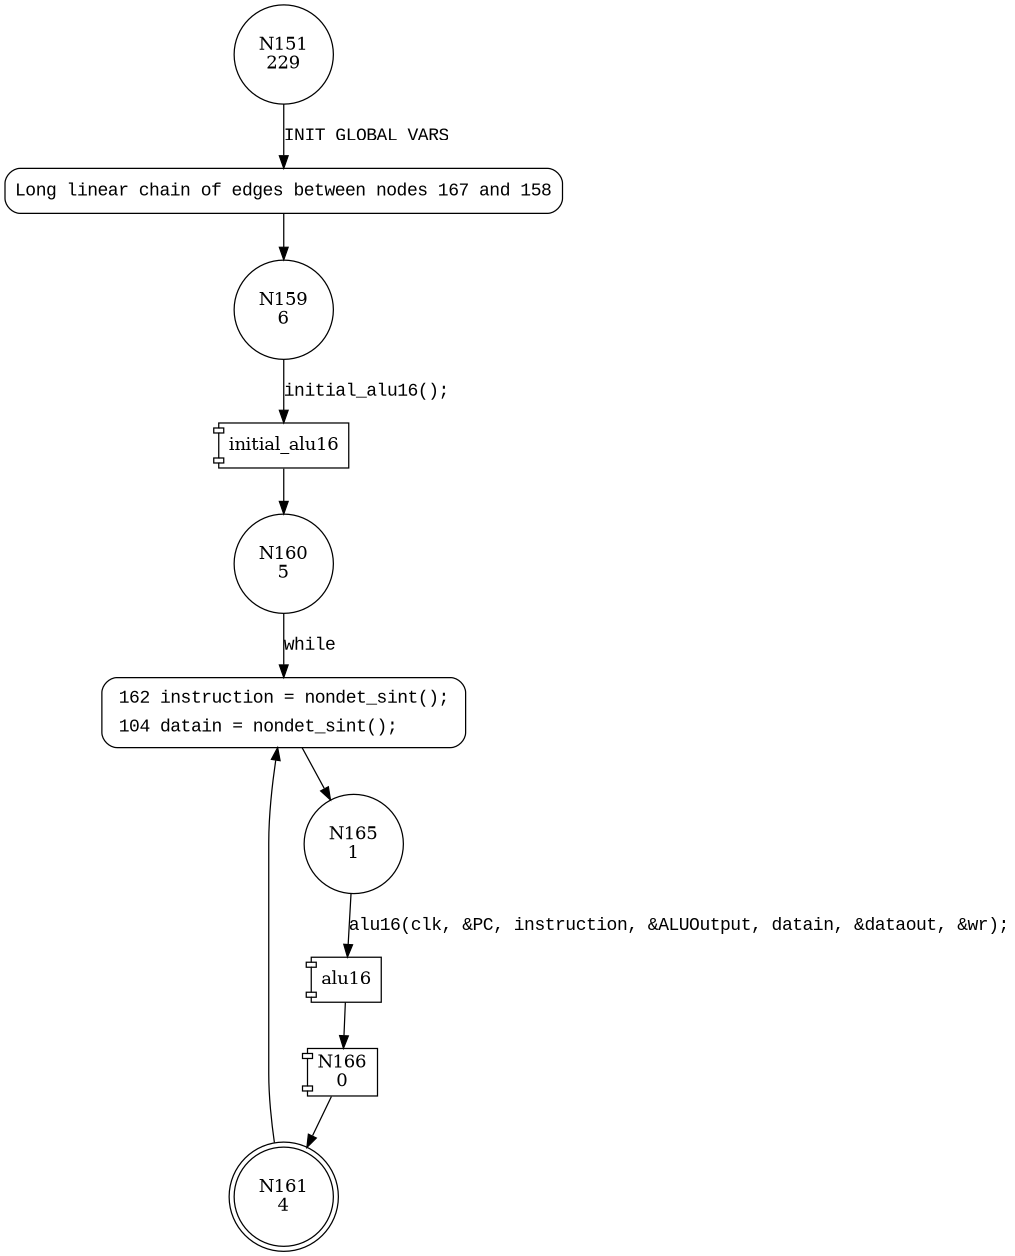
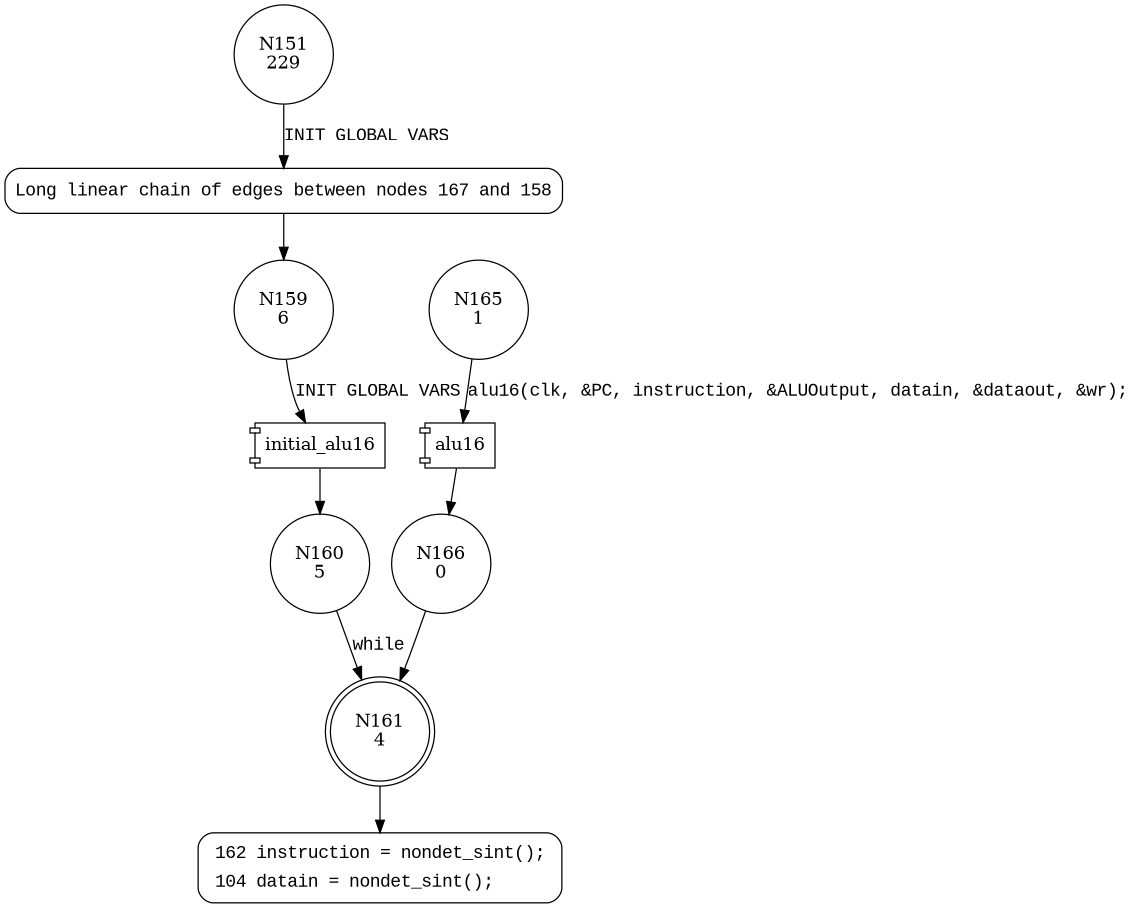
edge "N159 6" -> "initial_alu16": label "initial_alu16();" -> "INIT GLOBAL VARS"
edge "N160 5" -> "162": now "N160 5" -> "N161 4"
edge "162" -> "N165 1": removed
node "N166 0": shape component -> circle
